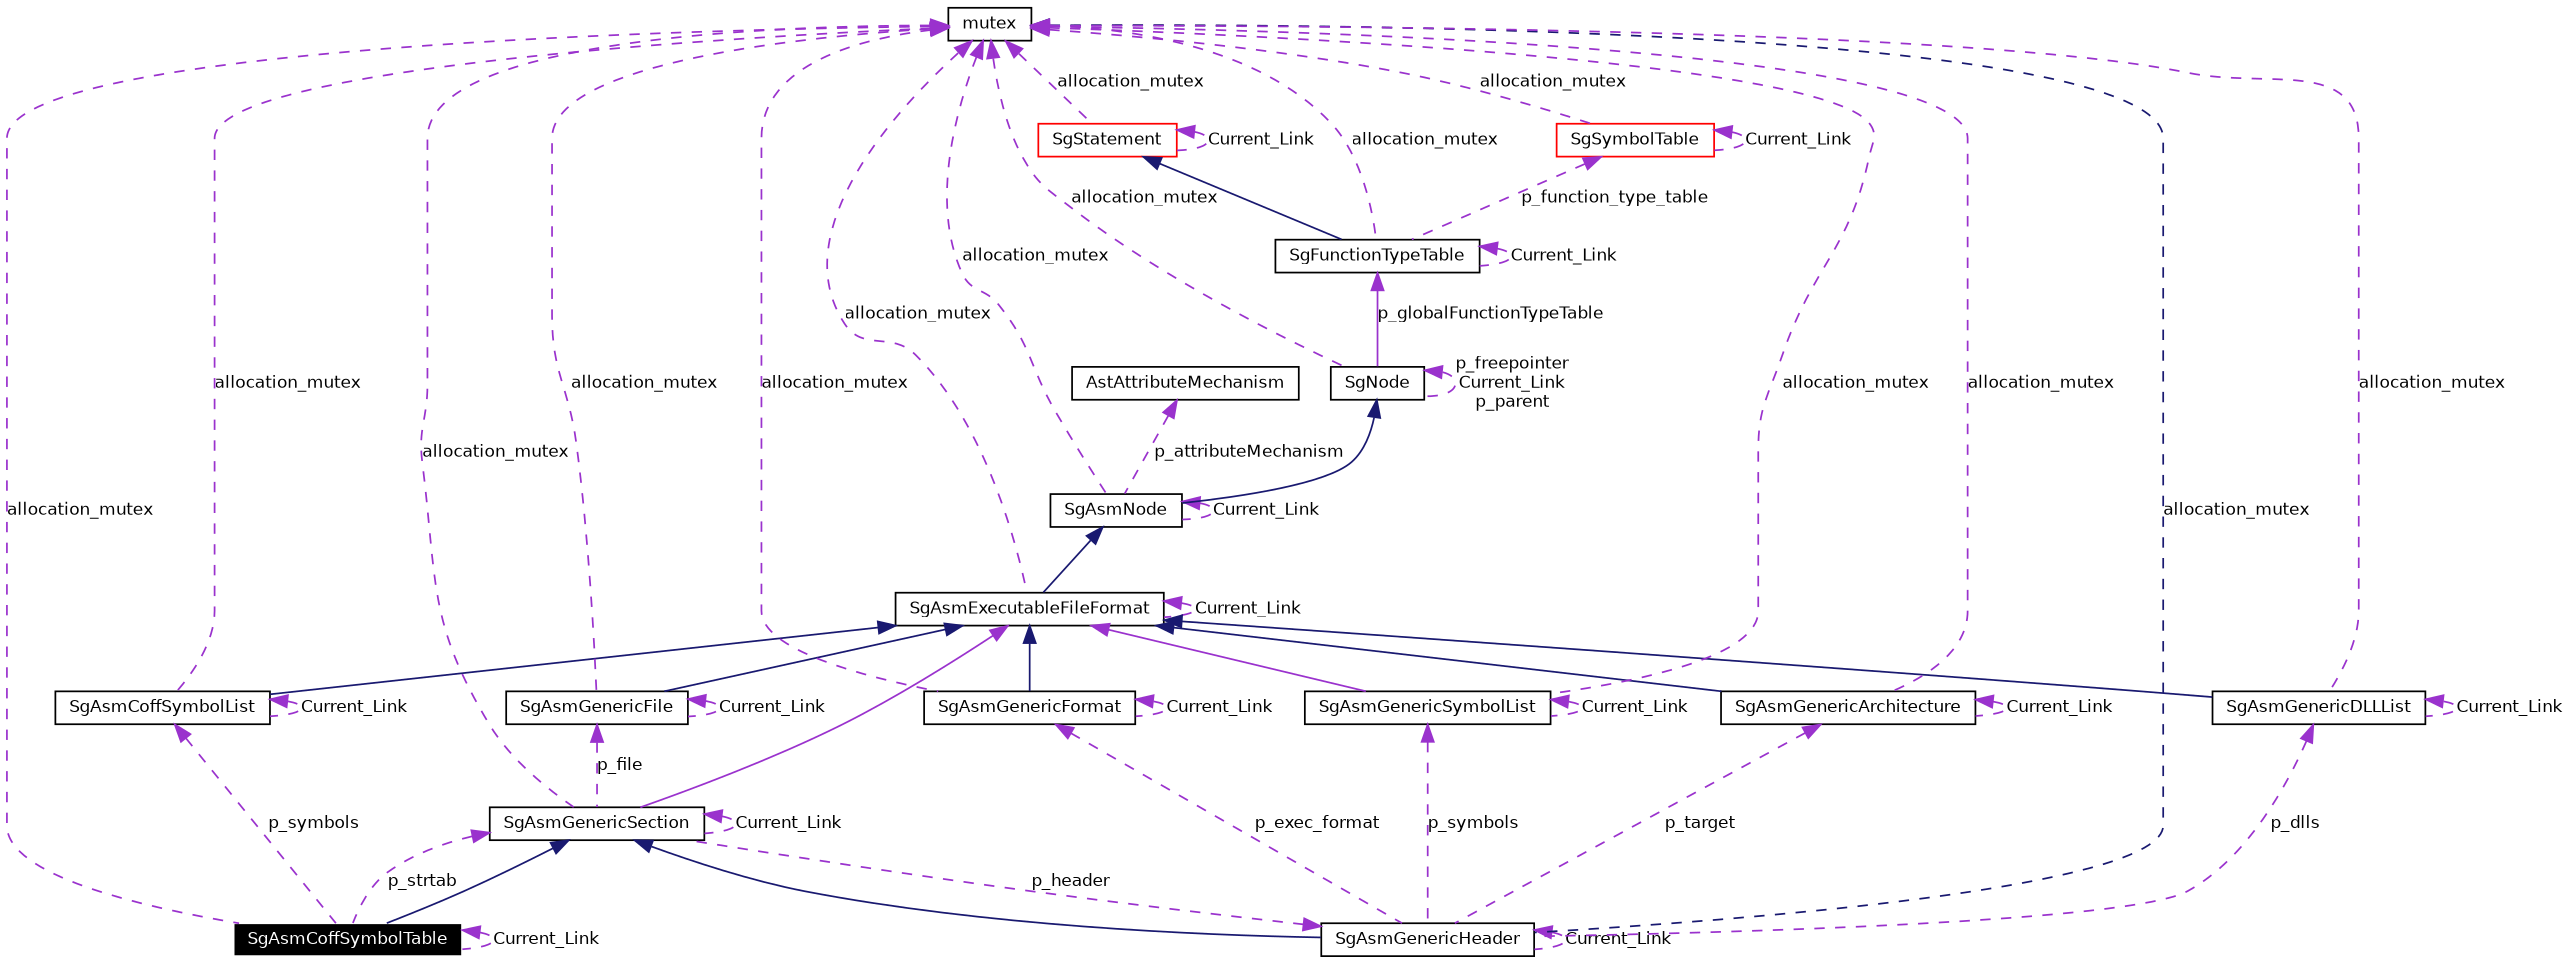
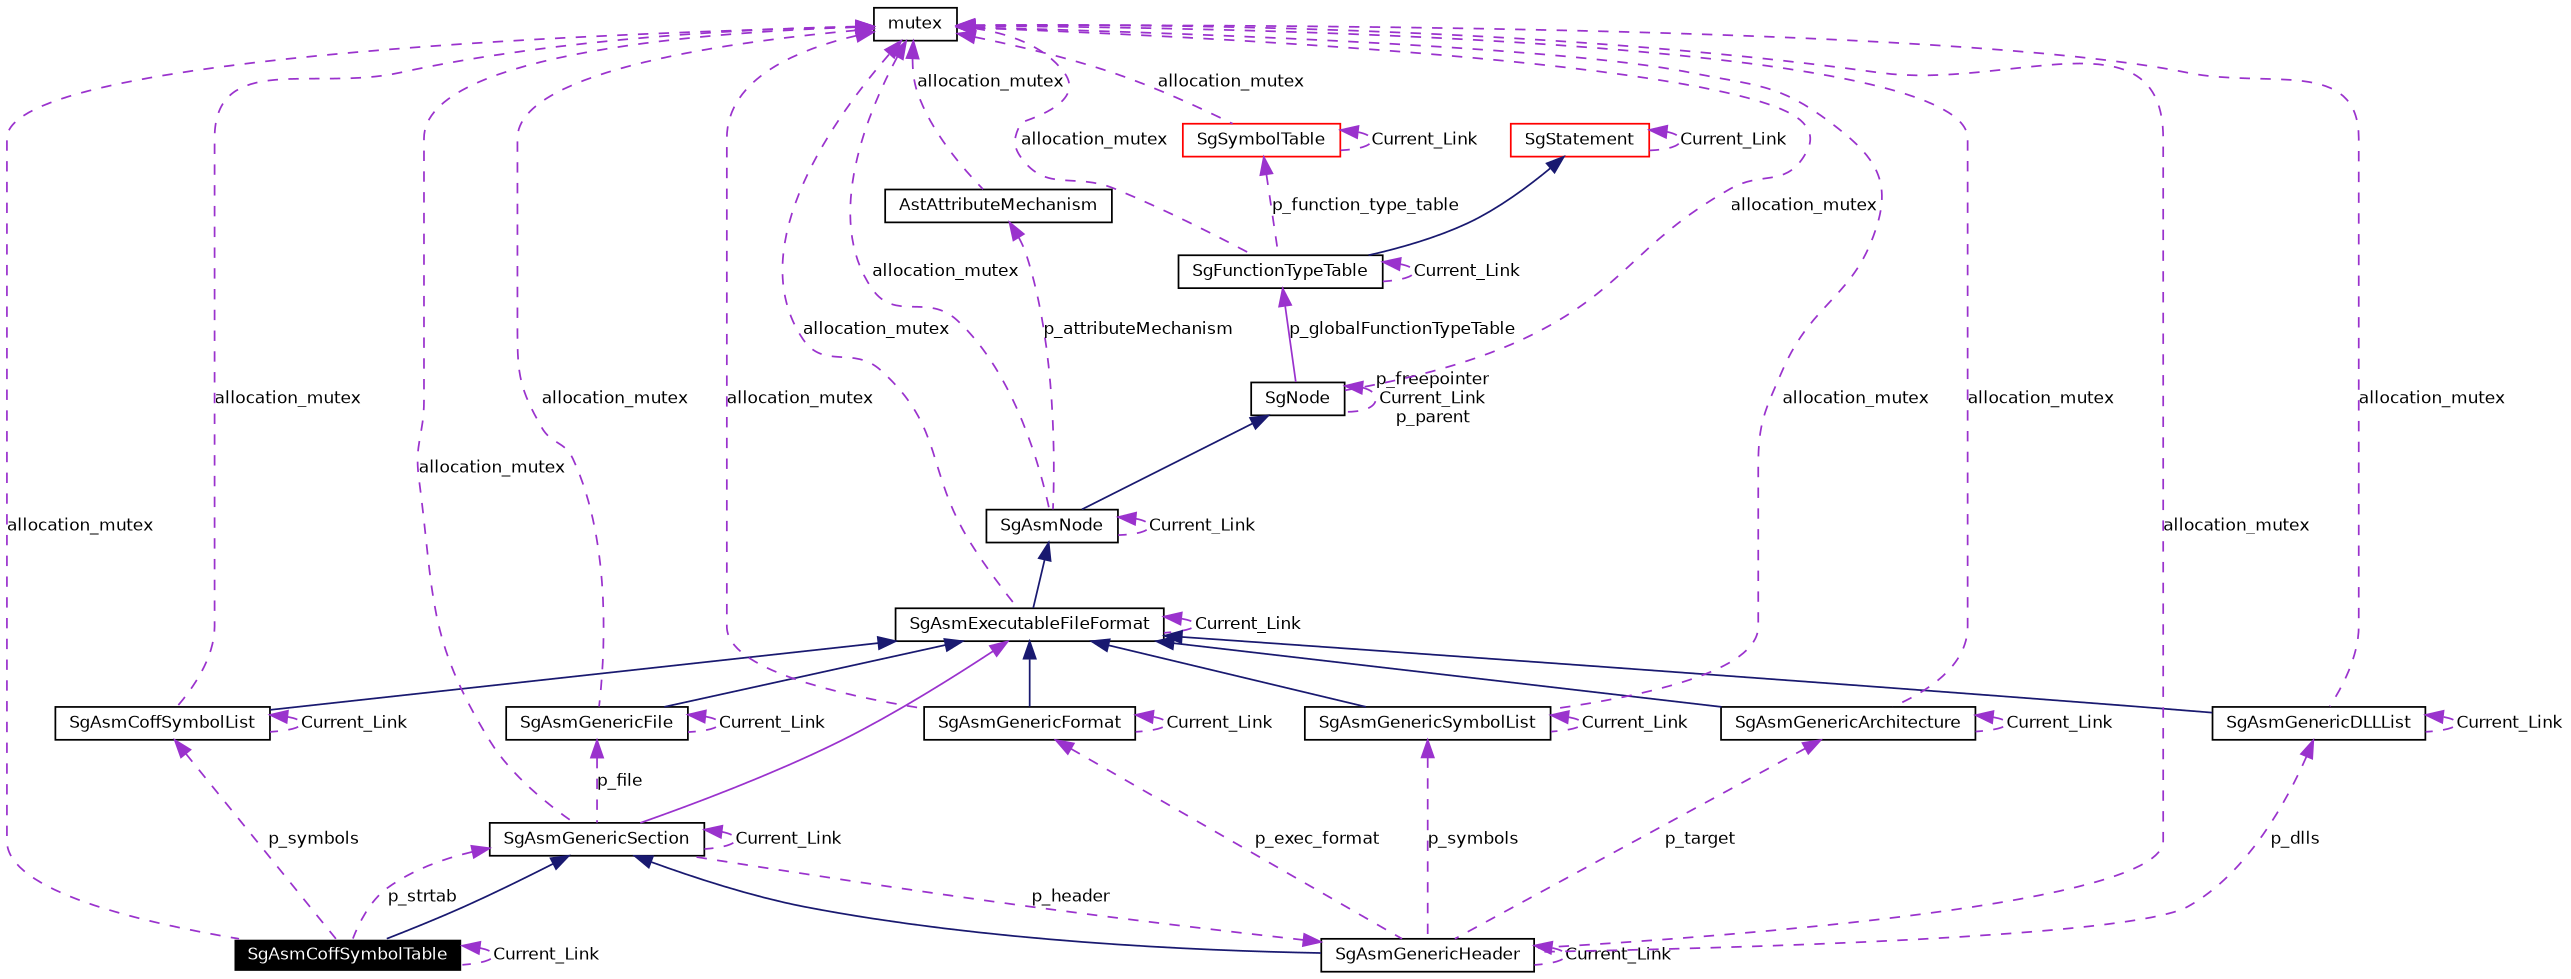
edge "SgStatement" -> "mutex": now "AstAttributeMechanism" -> "mutex"
edge "SgAsmGenericHeader" -> "mutex": color midnightblue -> darkorchid3
edge "SgAsmGenericSymbolList" -> "SgAsmExecutableFileFormat": color darkorchid3 -> midnightblue
